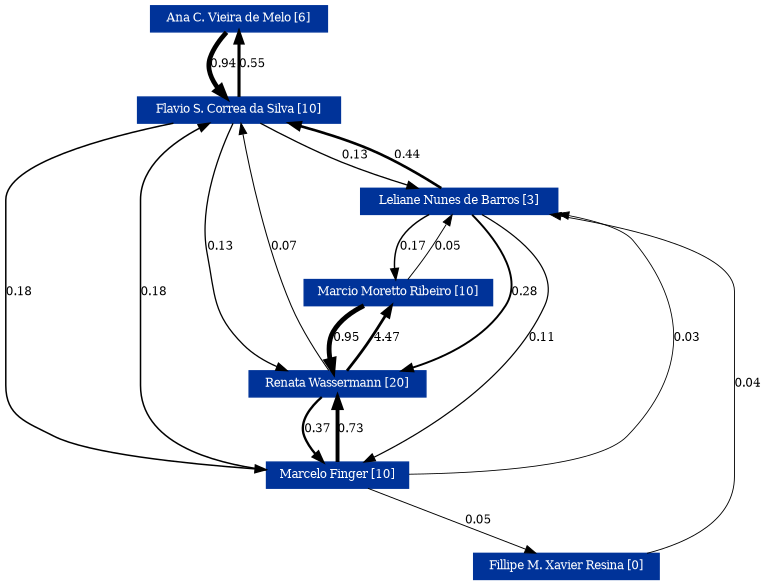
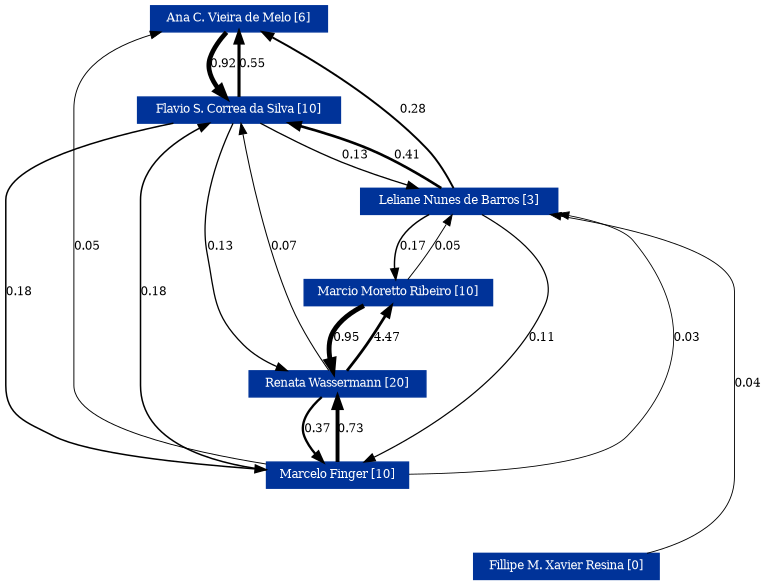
edge "Ana C. Vieira de Melo [6]" -> "Flavio S. Correa da Silva [10]": label "0.94" -> "0.92"
edge "Leliane Nunes de Barros [3]" -> "Flavio S. Correa da Silva [10]": label "0.44" -> "0.41"
edge "Leliane Nunes de Barros [3]" -> "Renata Wassermann [20]": now "Leliane Nunes de Barros [3]" -> "Ana C. Vieira de Melo [6]"
edge "Marcelo Finger [10]" -> "Fillipe M. Xavier Resina [0]": now "Marcelo Finger [10]" -> "Ana C. Vieira de Melo [6]"
